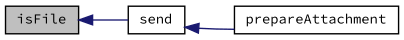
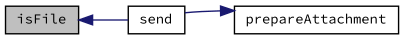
edge "prepareAttachment" -> "send": reversed
